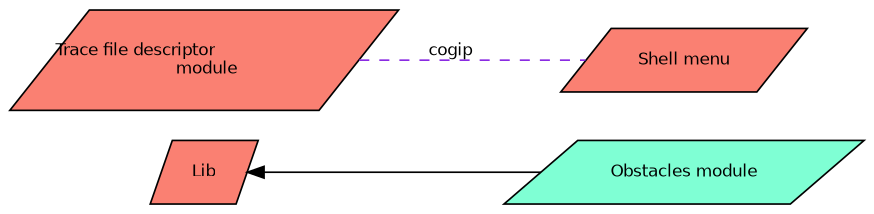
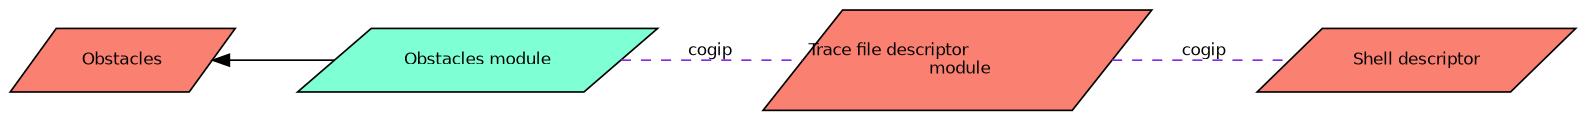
node "Shell menu": label "Shell menu" -> "Shell descriptor"
edge "Obstacles module" -- "Trace file descriptor module": added, label "cogip"
node "Lib": label "Lib" -> "Obstacles"
